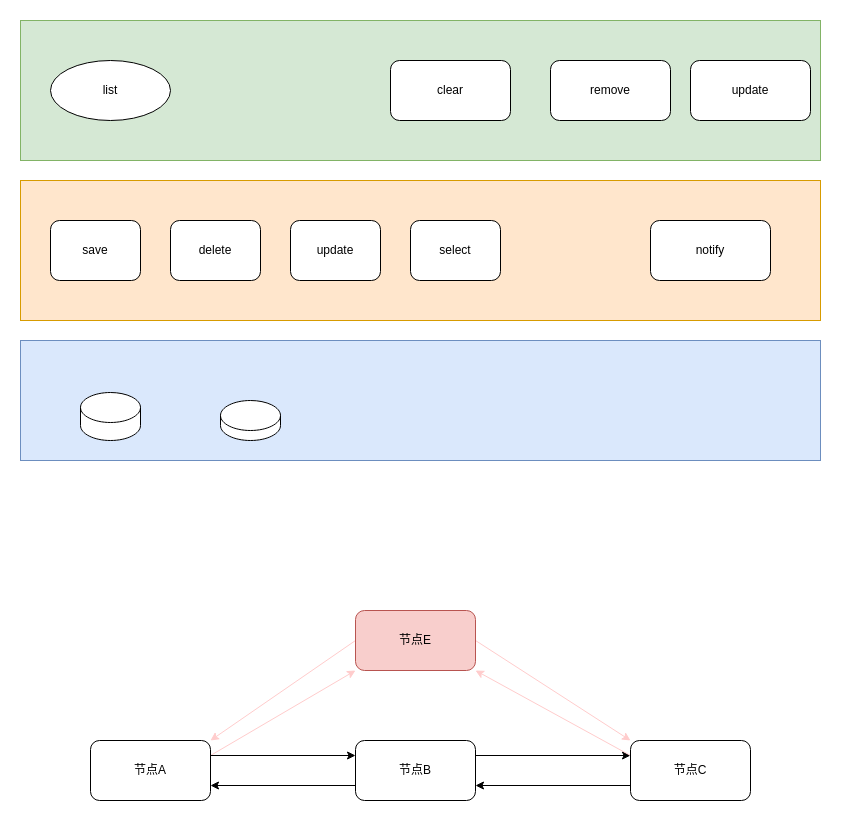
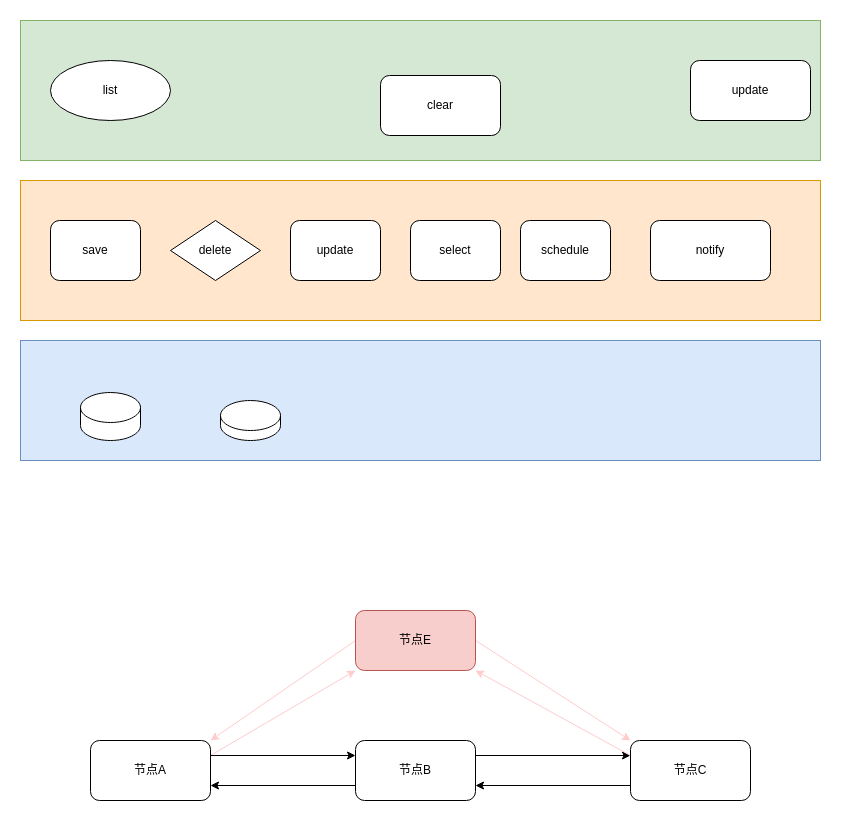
node "clear": moved (451, 91) -> (441, 106)
node "remove": removed
node "delete": shape rounded rectangle -> diamond
node "schedule": added
